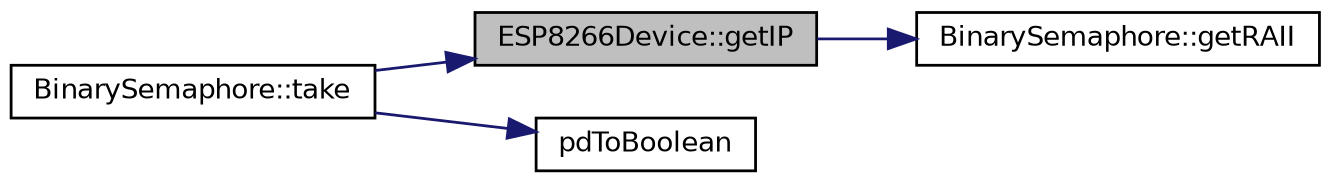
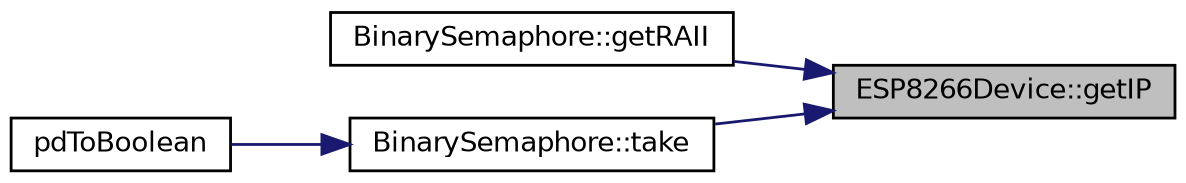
edge "ESP8266Device::getIP" -> "BinarySemaphore::getRAII": reversed
edge "BinarySemaphore::take" -> "pdToBoolean": reversed
